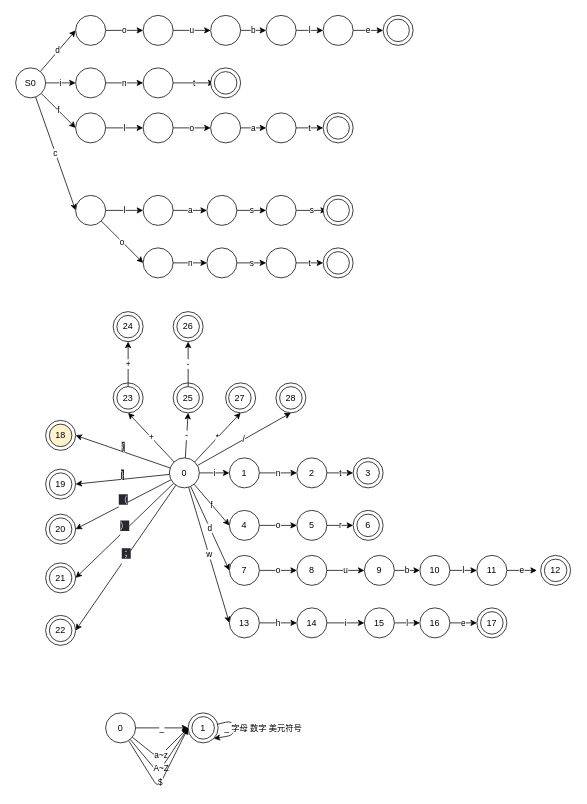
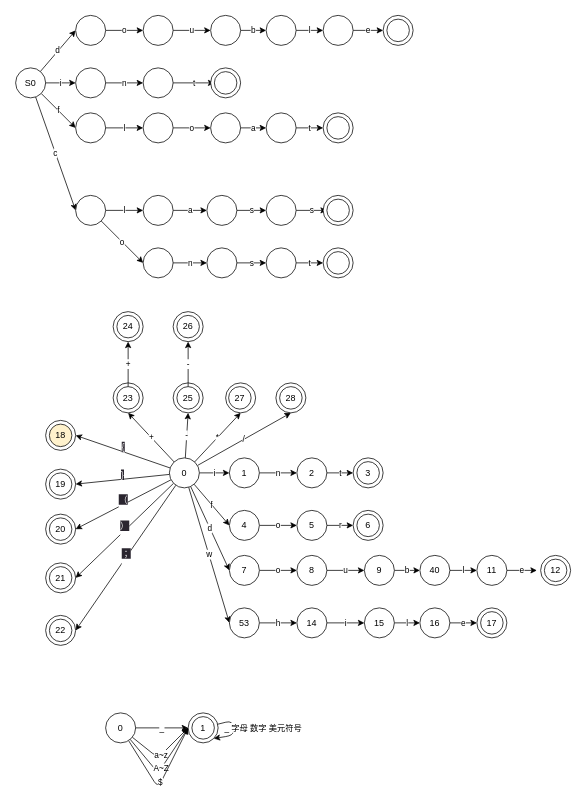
node "10": label "10" -> "40"
node "13": label "13" -> "53"
